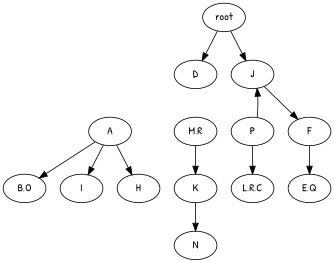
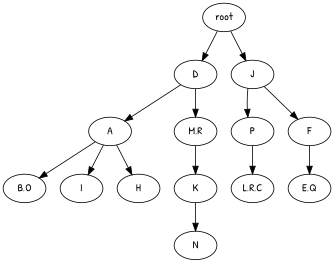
edge "D" -> "M,R": added
edge "D" -> "A": added
edge "P" -> "J": reversed
